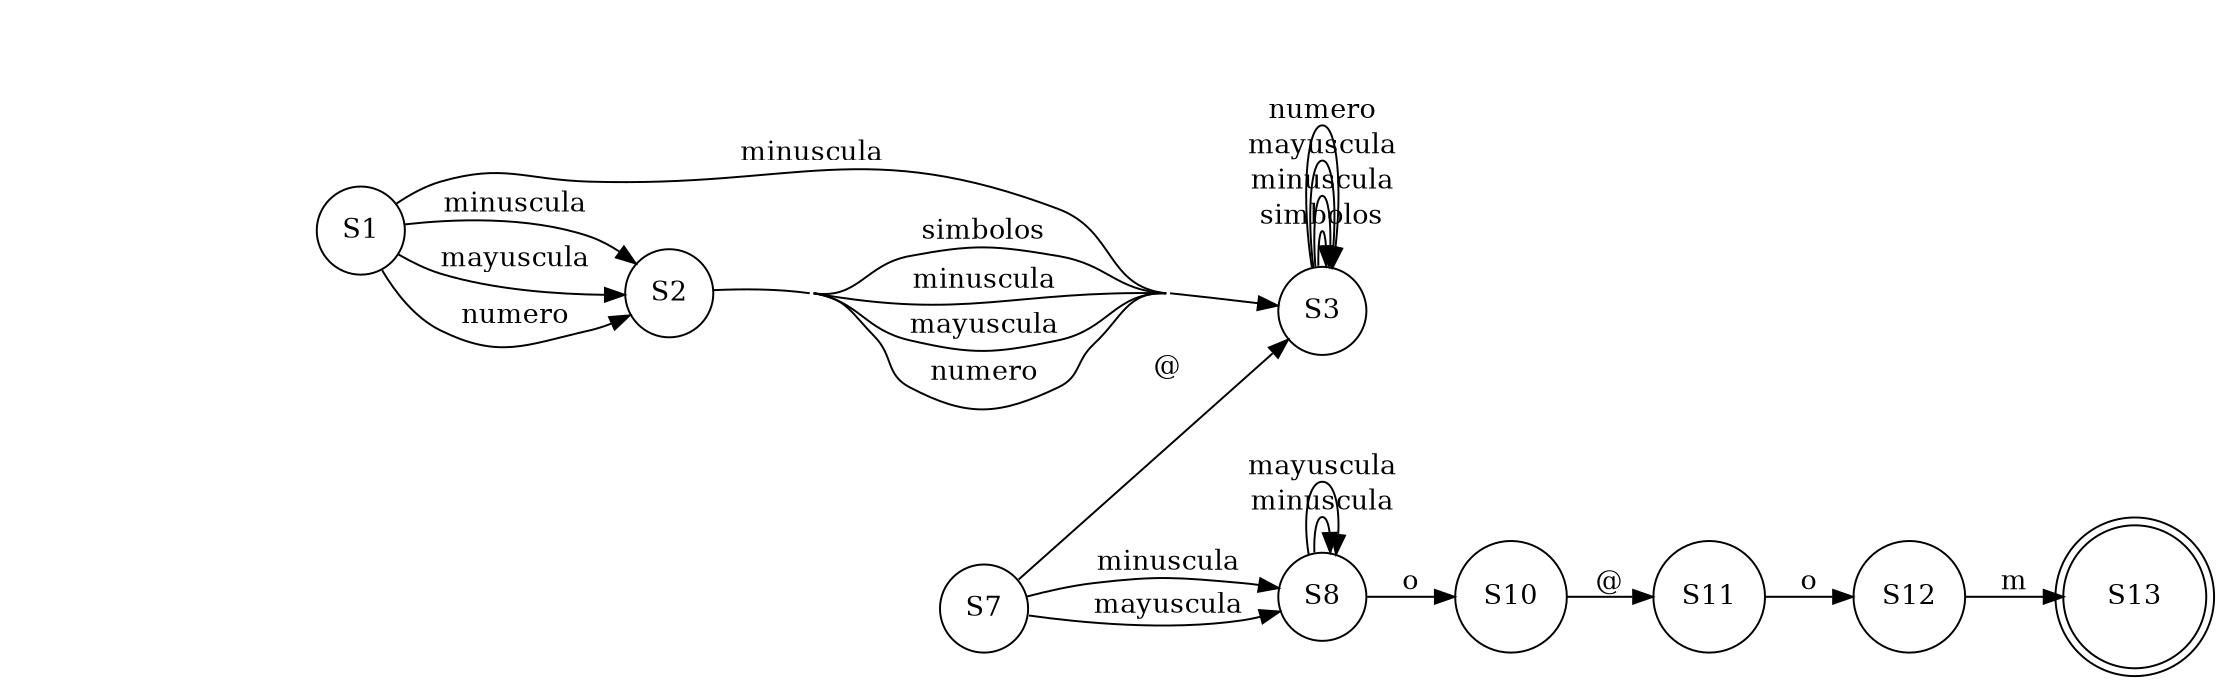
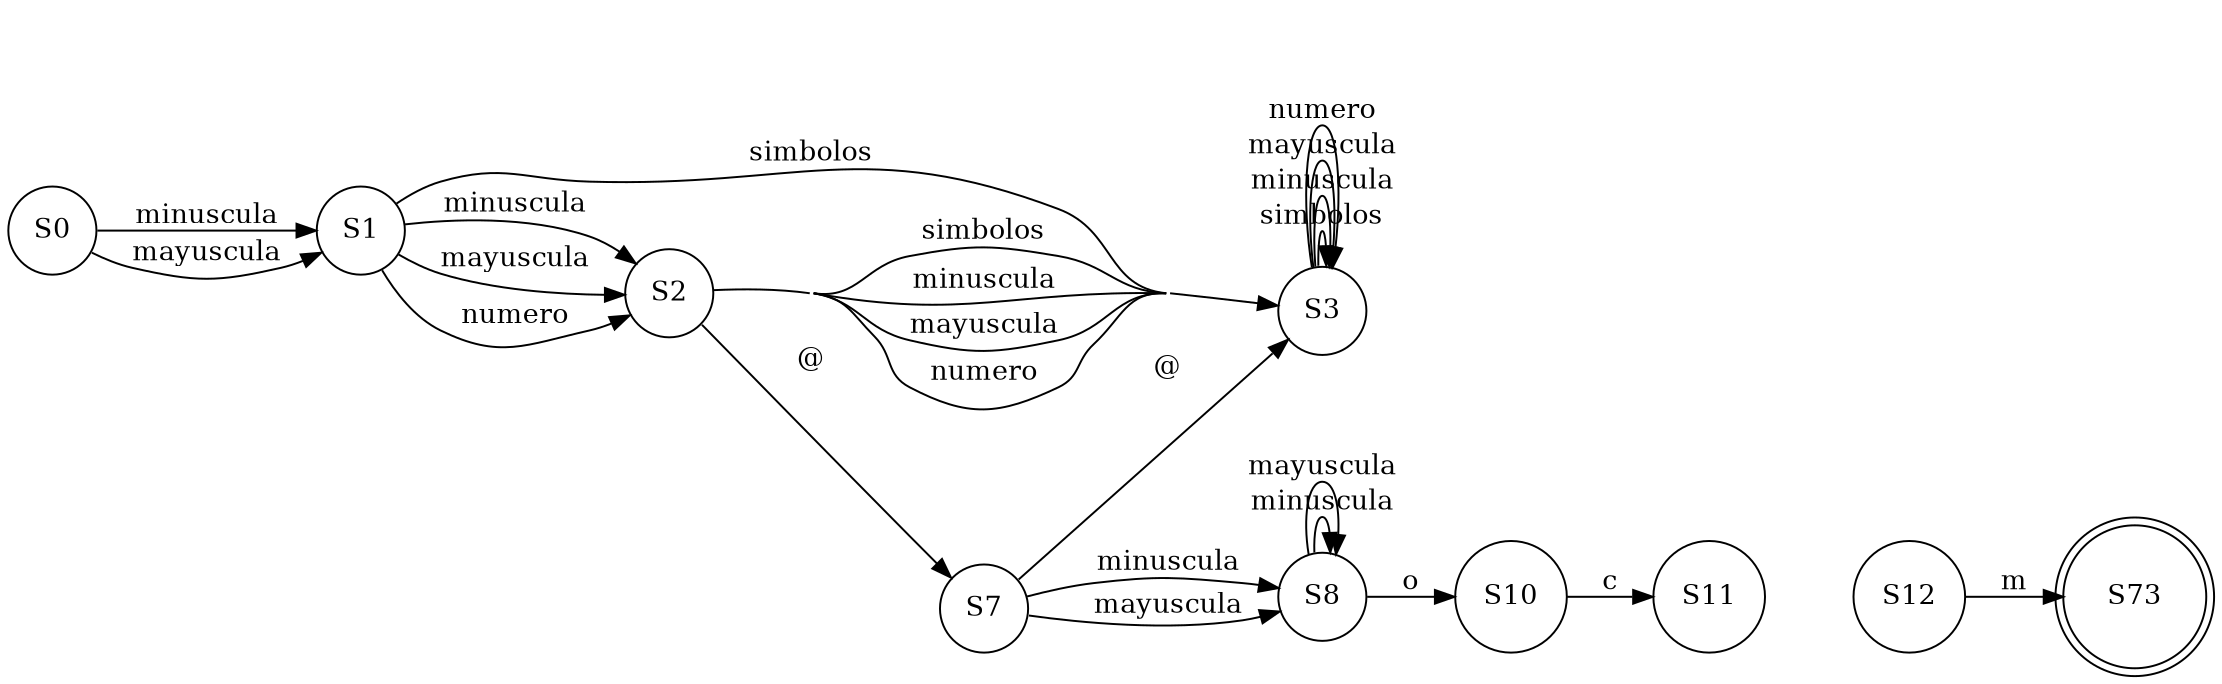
edge "S1" -> "S3": label "minuscula" -> "simbolos"
node "S0": added
edge "S2" -> "S7": added, label "@"
edge "S10" -> "S11": label "@" -> "c"
edge "S11" -> "S12": removed, label "o"
node "S13": label "S13" -> "S73"
